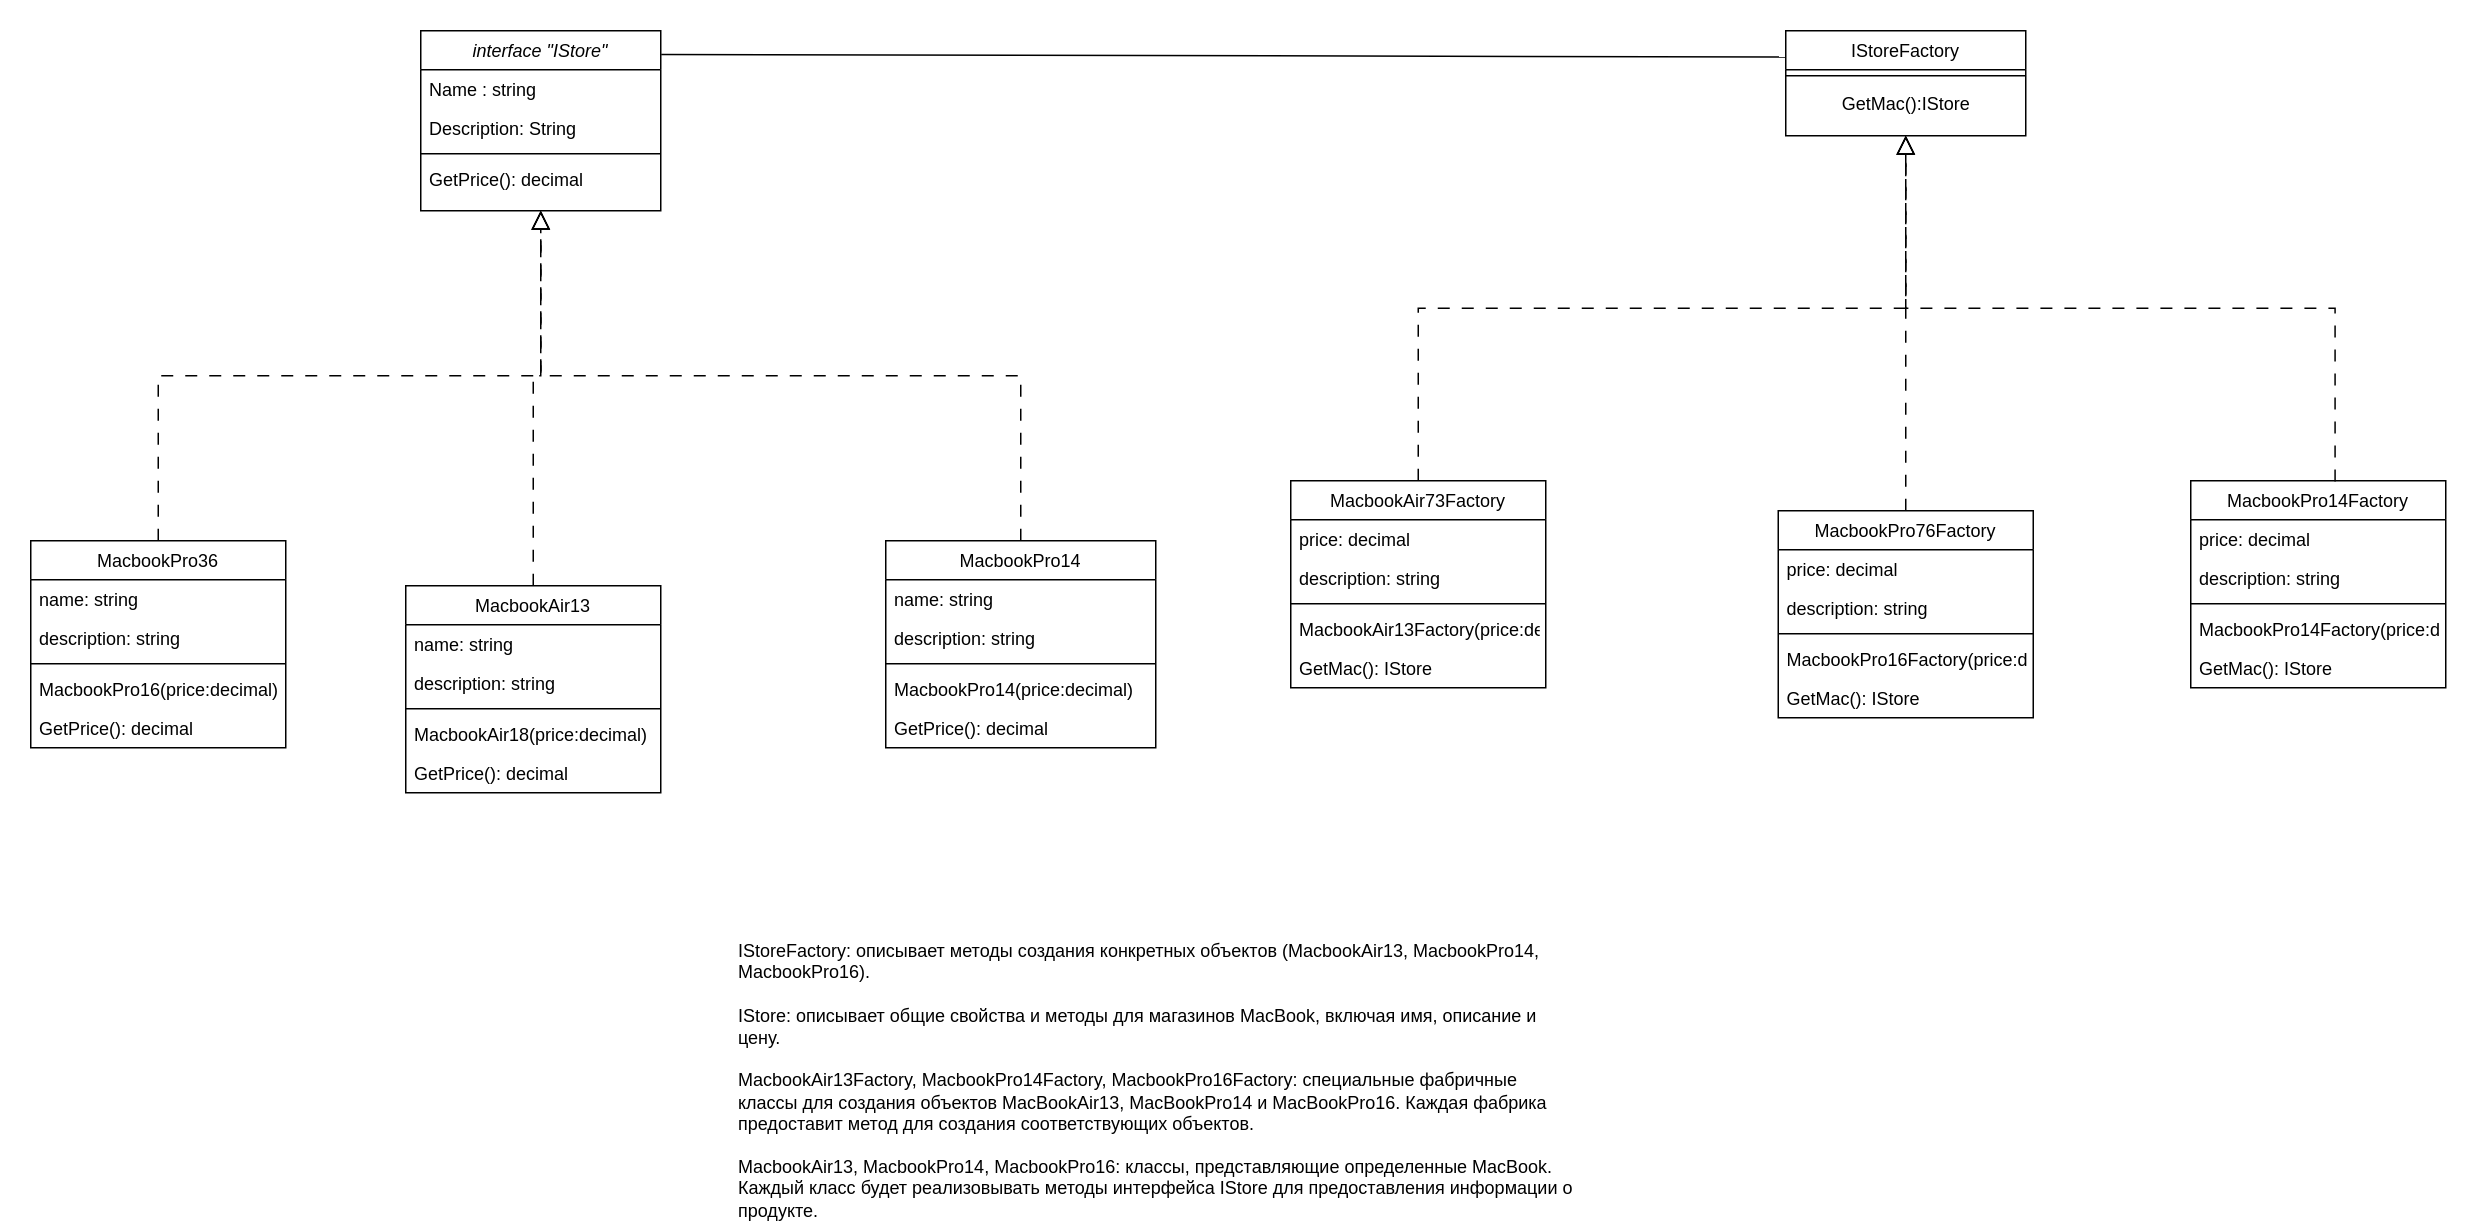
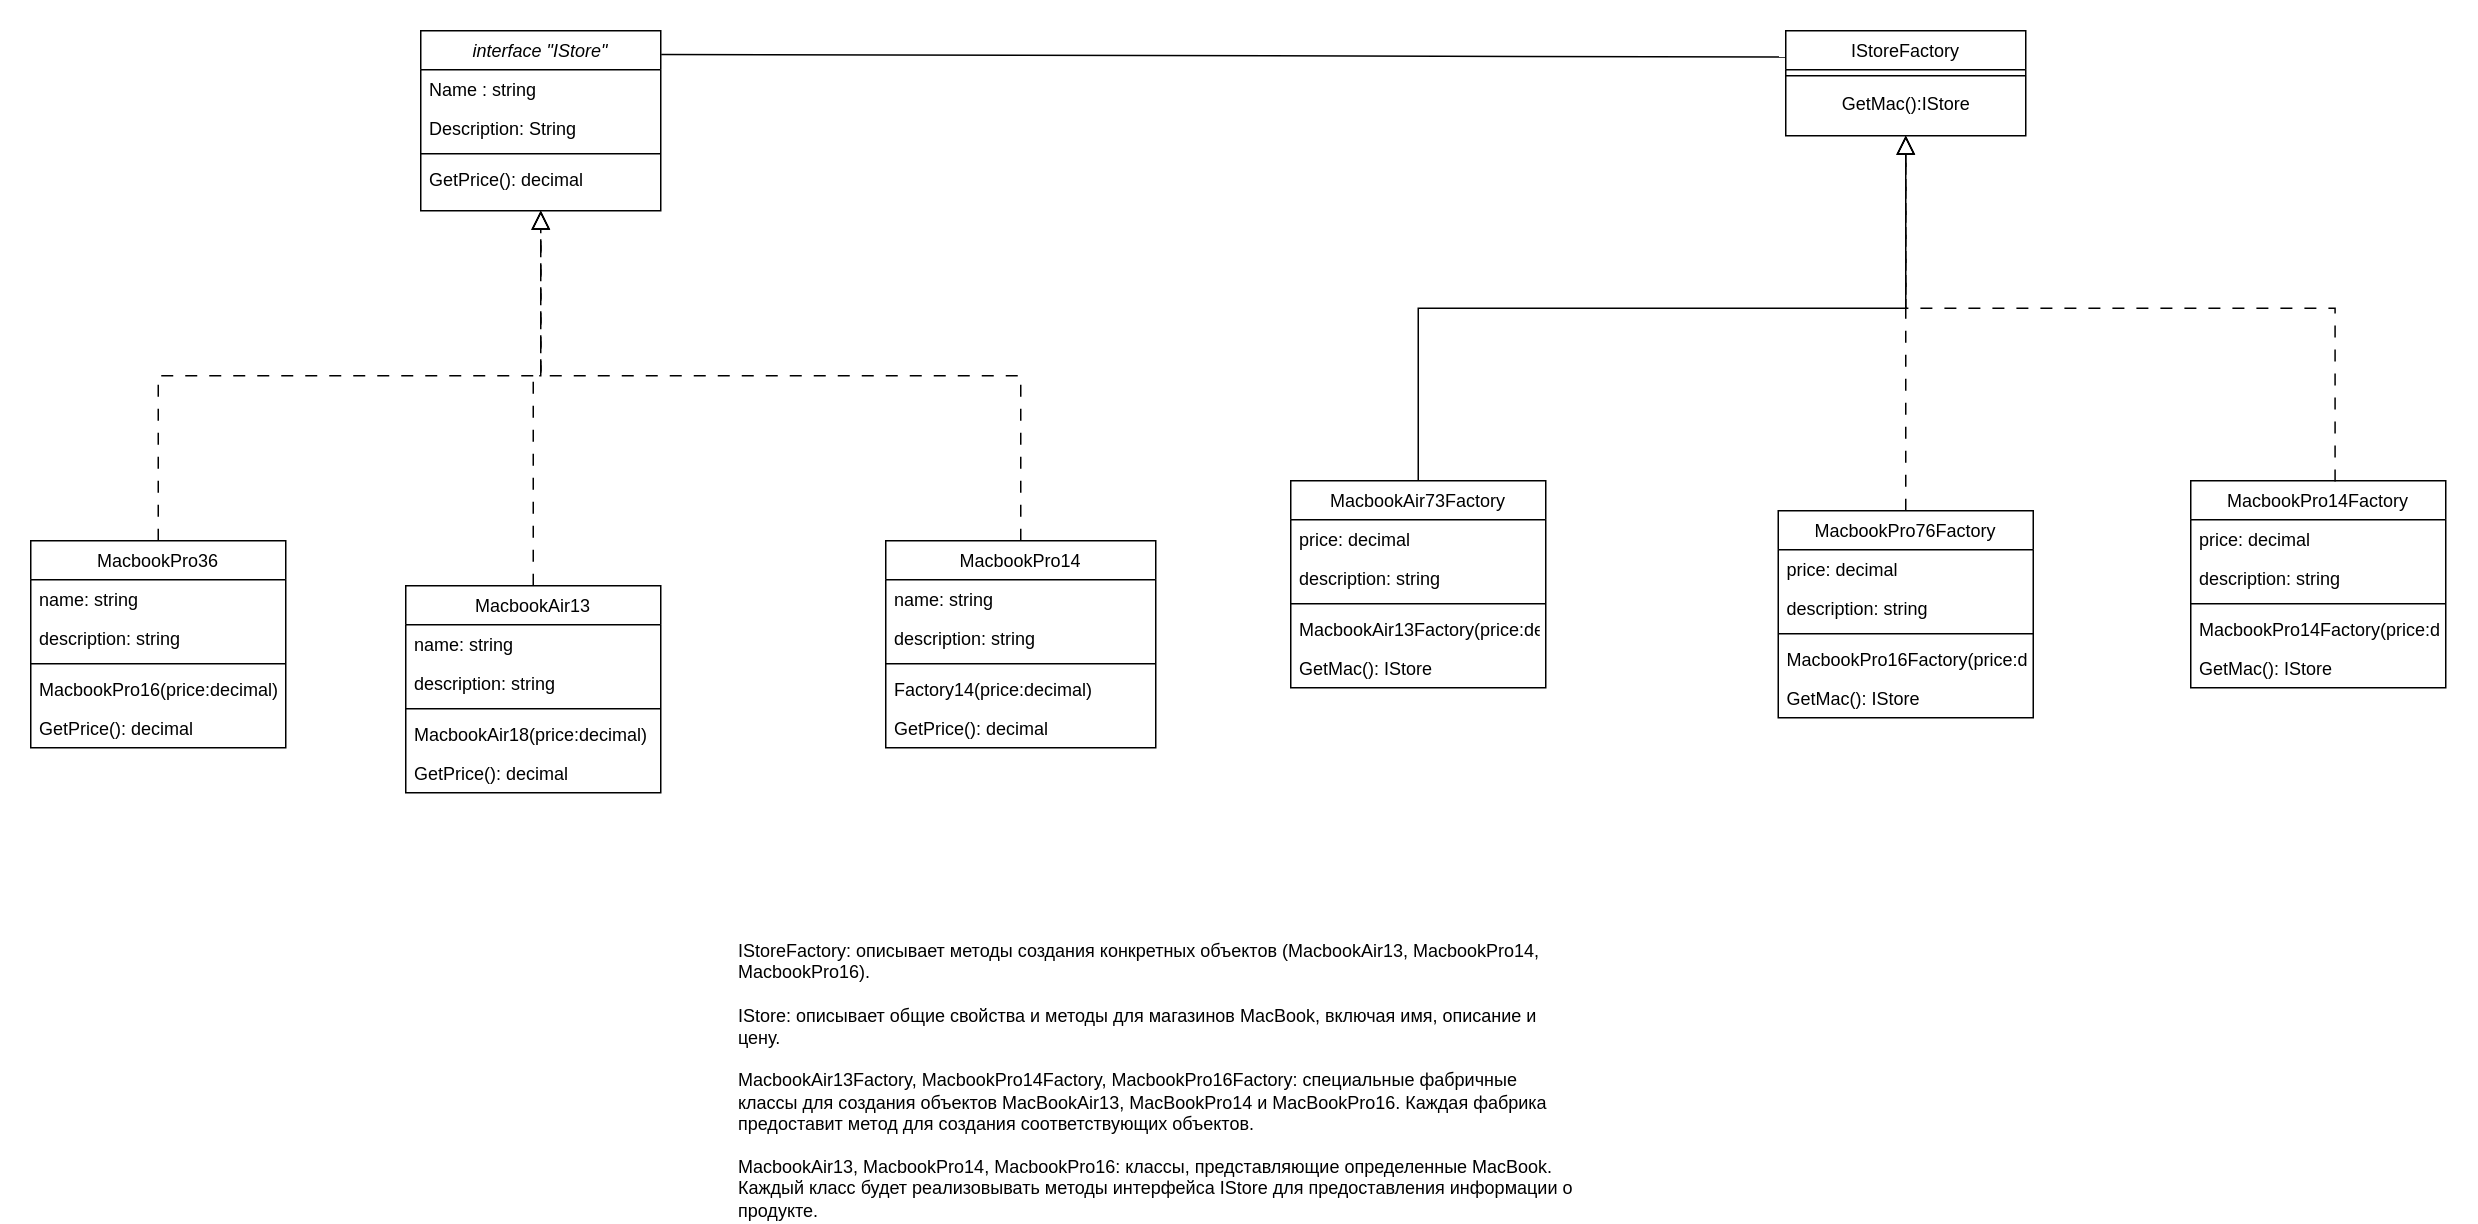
edge "MacbookAir73Factory" -> "IStoreFactory": style dashed -> solid
node "MacbookPro14(price:decimal)": label "MacbookPro14(price:decimal)" -> "Factory14(price:decimal)"
